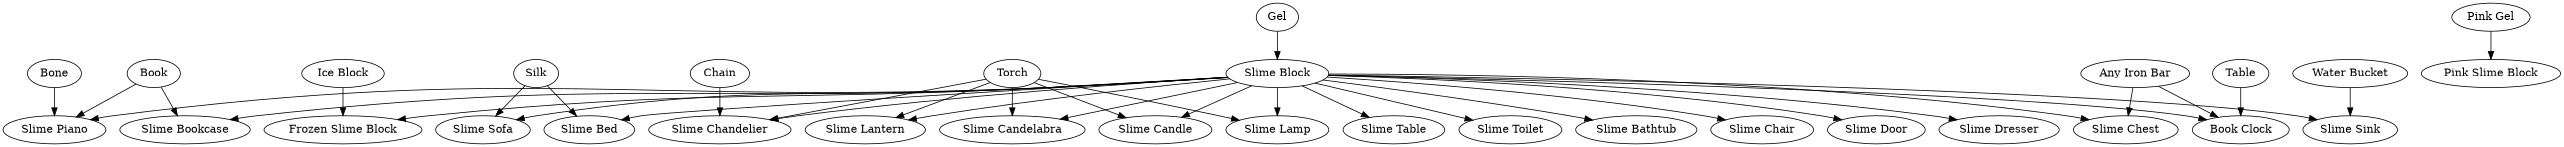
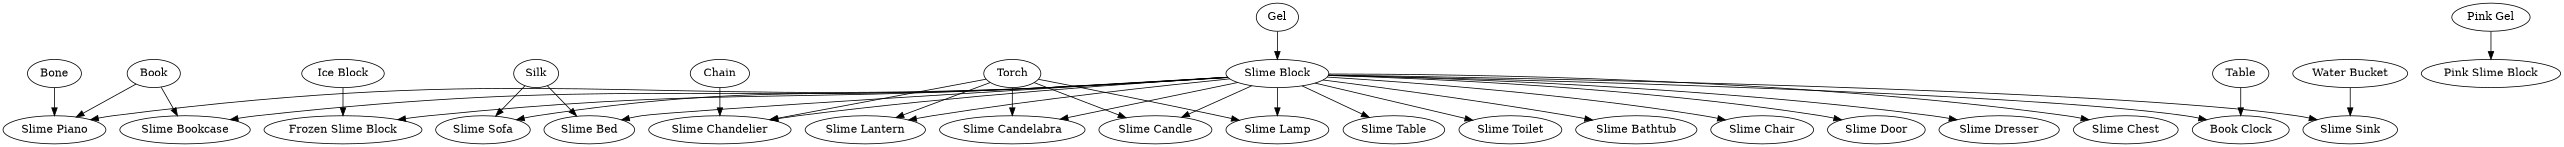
node "Any Iron Bar": removed
